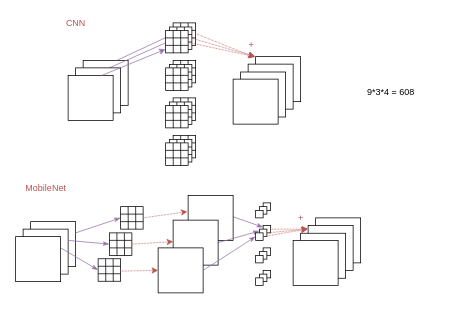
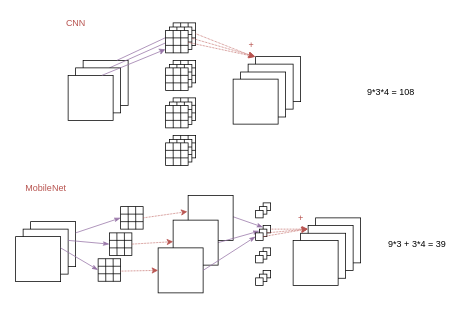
node "9*3*4 = 608": label "9*3*4 = 608" -> "9*3*4 = 108"
node "9*3 + 3*4 = 39": added
